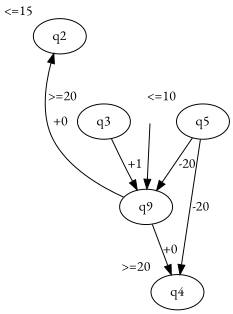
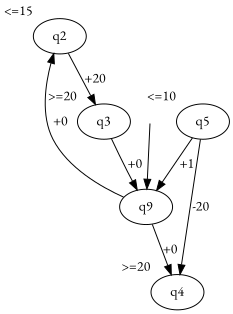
edge "q2 <=15" -> "q3 >=20": added, label "+20"
edge "q3 >=20" -> "q9": label "+1" -> "+0"
edge "q5 <=10" -> "q9": label "-20" -> "+1"
